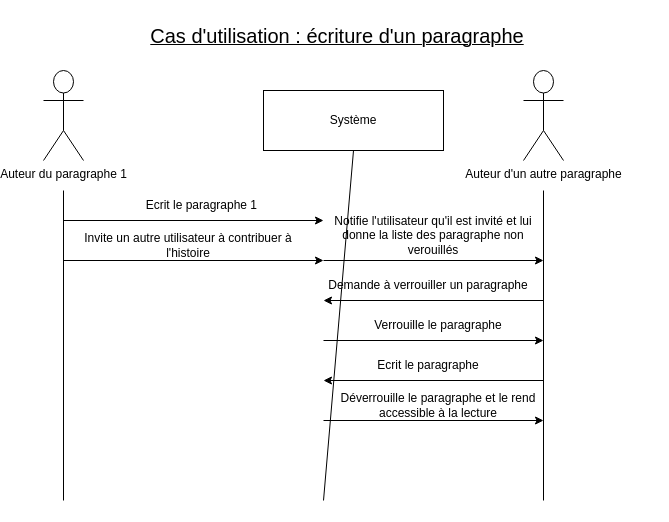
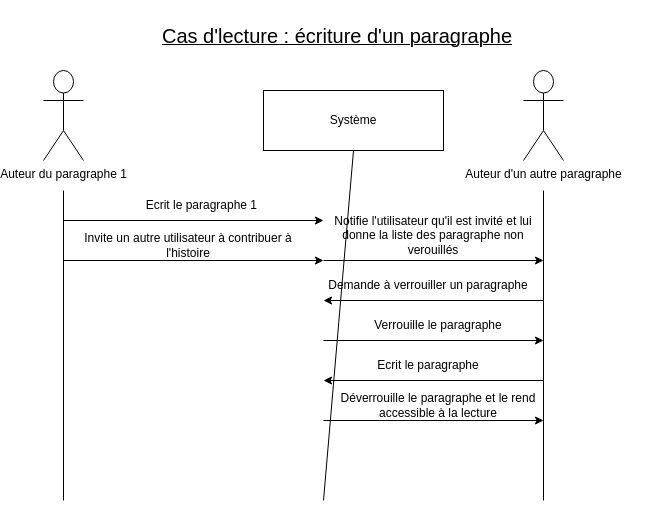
node "Cas d'utilisation : écriture d'un paragraphe": label "Cas d'utilisation : écriture d'un paragraphe" -> "Cas d'lecture : écriture d'un paragraphe"
